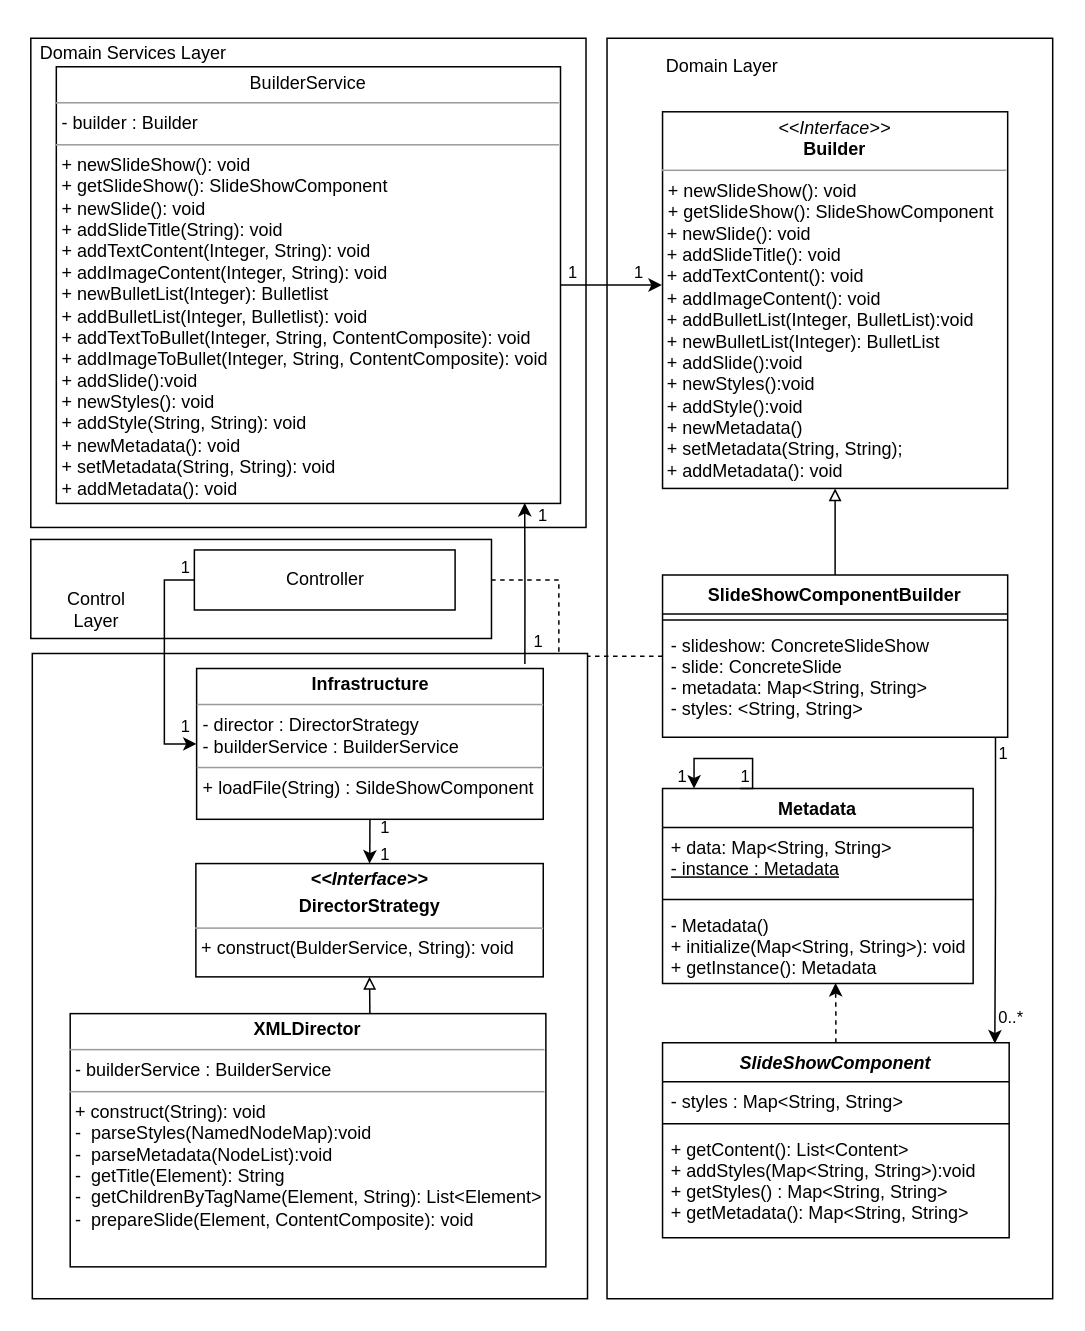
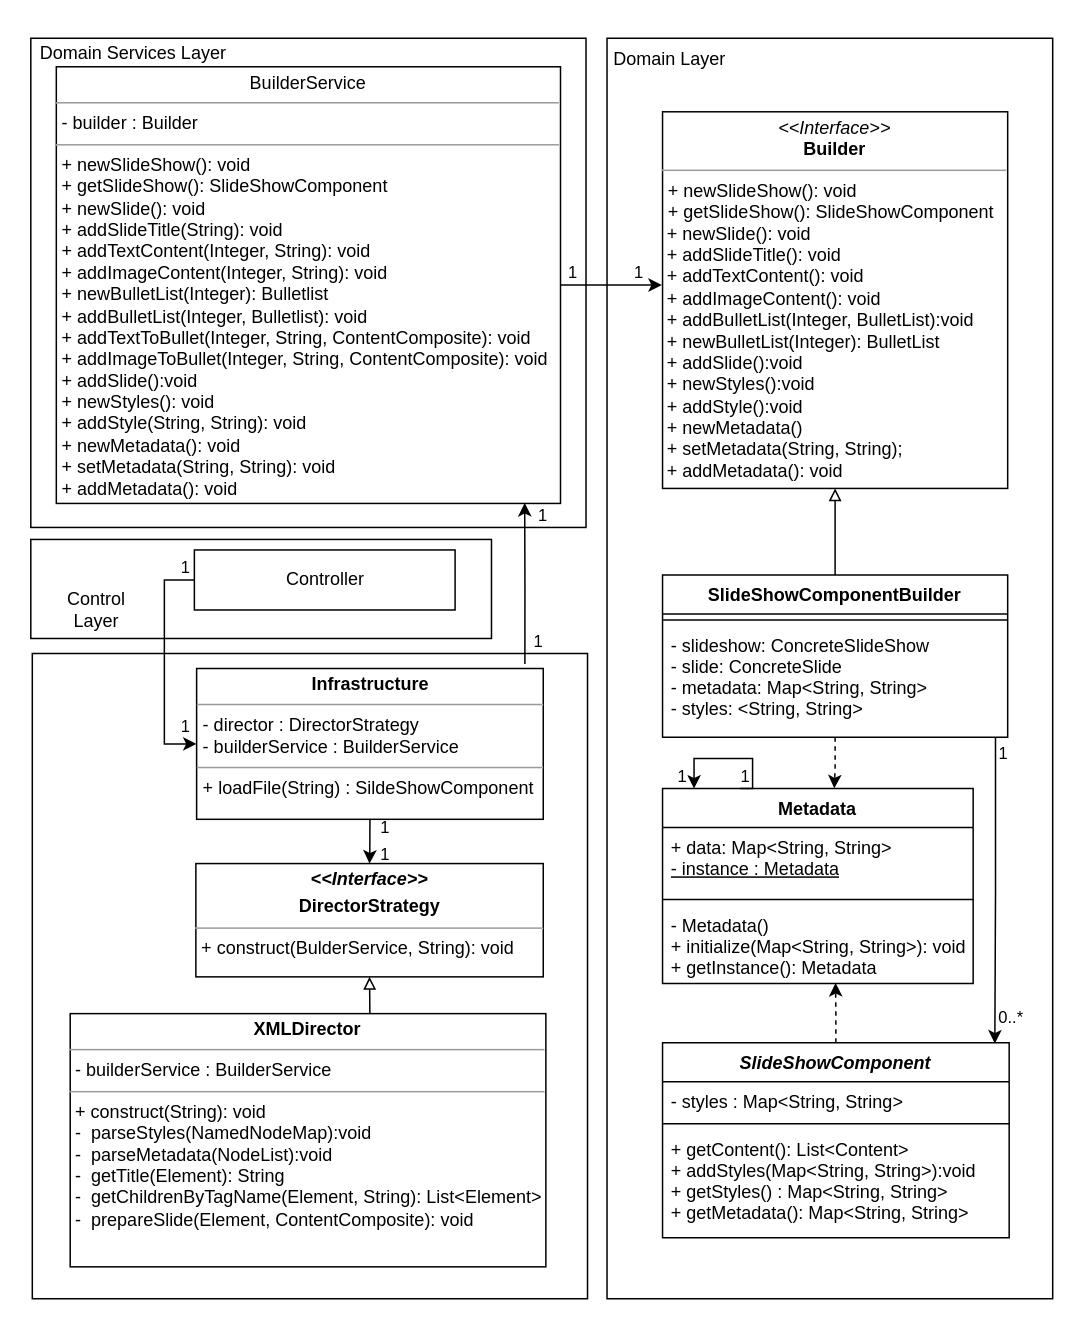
node "Domain Layer": moved (722, 67) -> (670, 59)
edge "SlideShowComponentBuilder" -> "Controller": now "SlideShowComponentBuilder" -> "Metadata"
